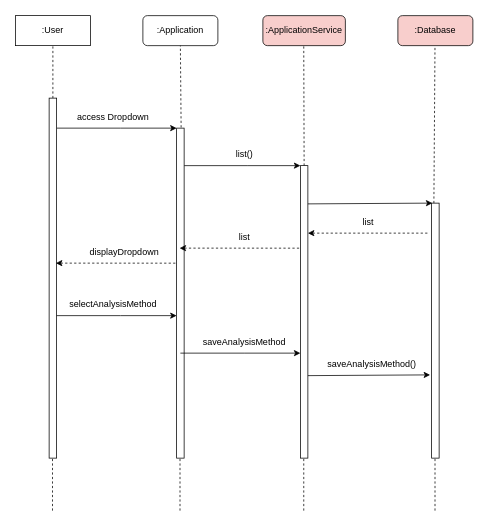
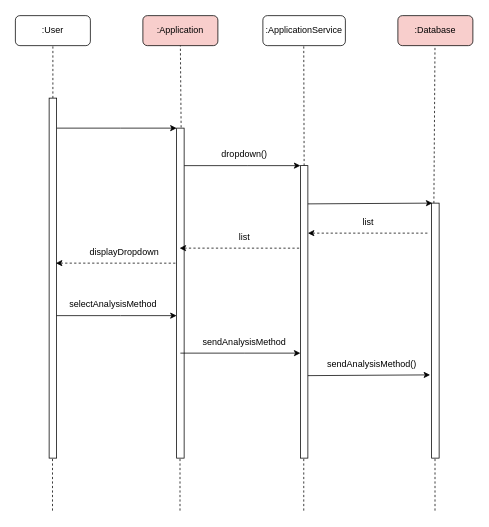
node ":User": shape rectangle -> rounded rectangle
node ":Application": fillcolor #ffffff -> #f8cecc
node ":ApplicationService": fillcolor #f8cecc -> #ffffff
node "access Dropdown": removed
node "list()": label "list()" -> "dropdown()"
node "saveAnalysisMethod": label "saveAnalysisMethod" -> "sendAnalysisMethod"
node "saveAnalysisMethod()": label "saveAnalysisMethod()" -> "sendAnalysisMethod()"
